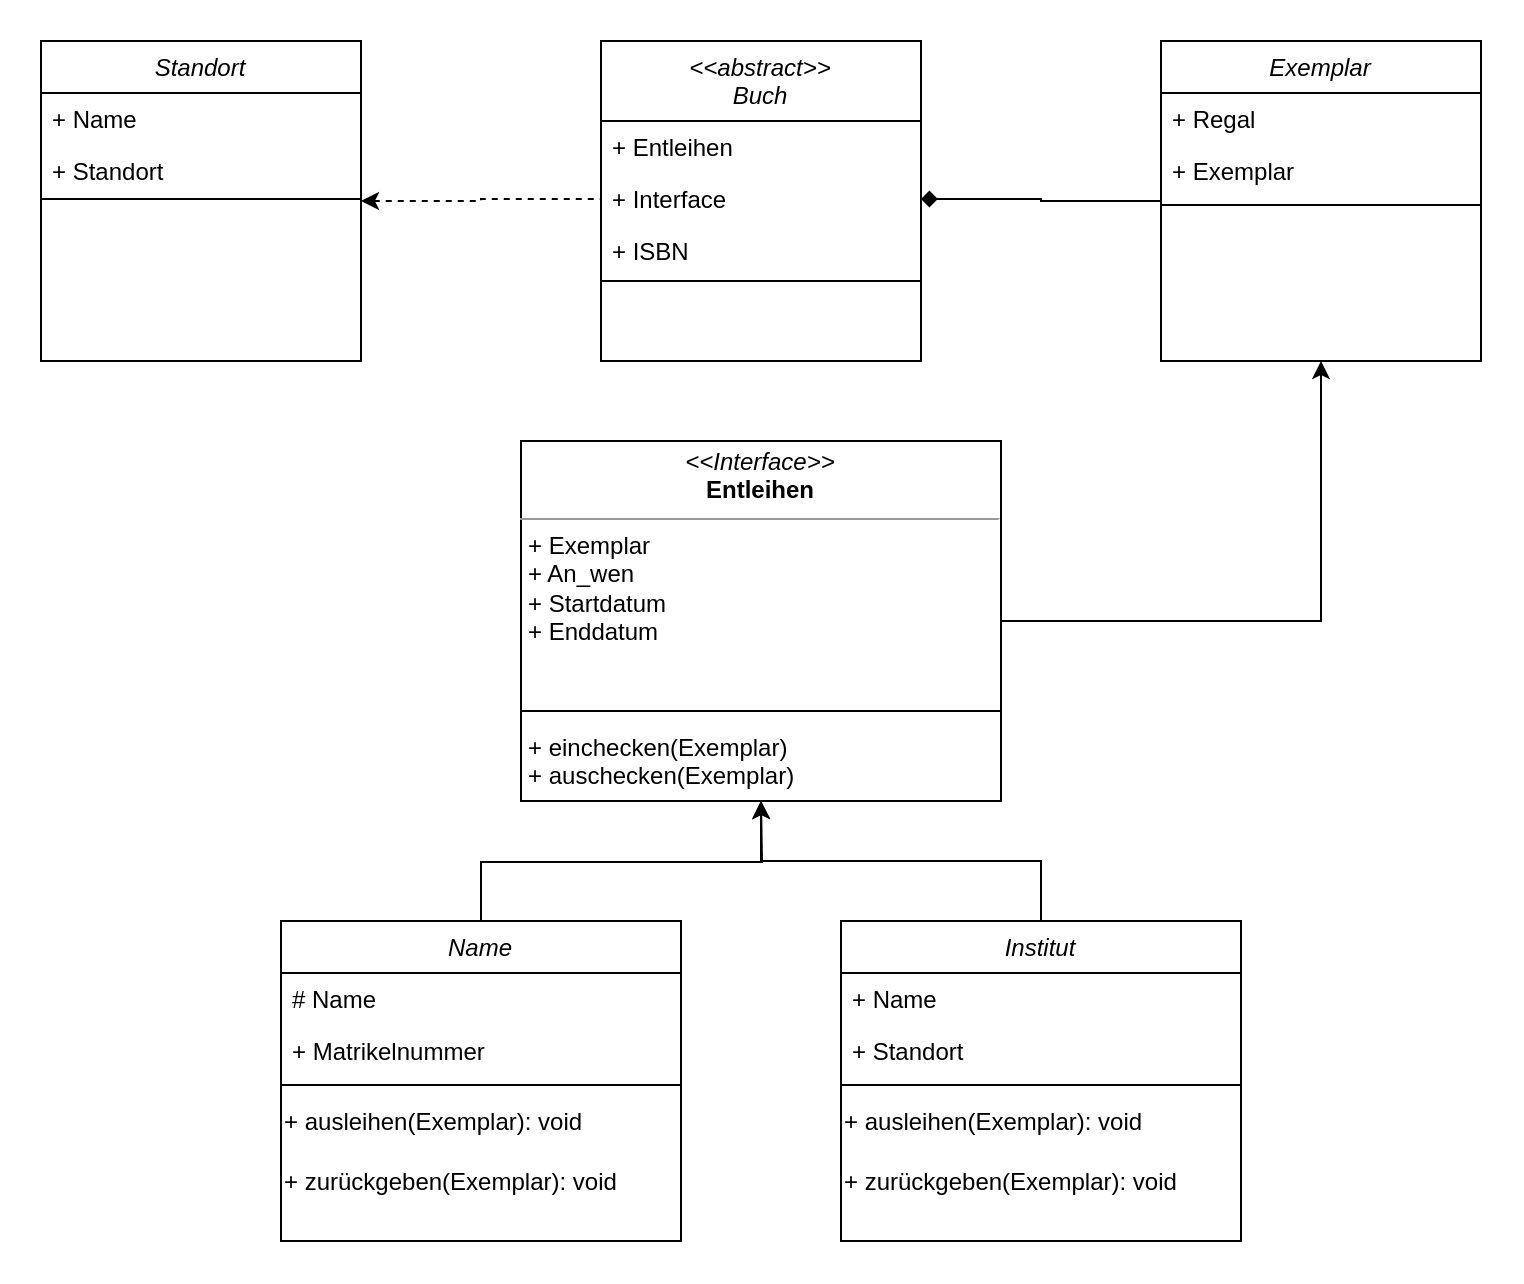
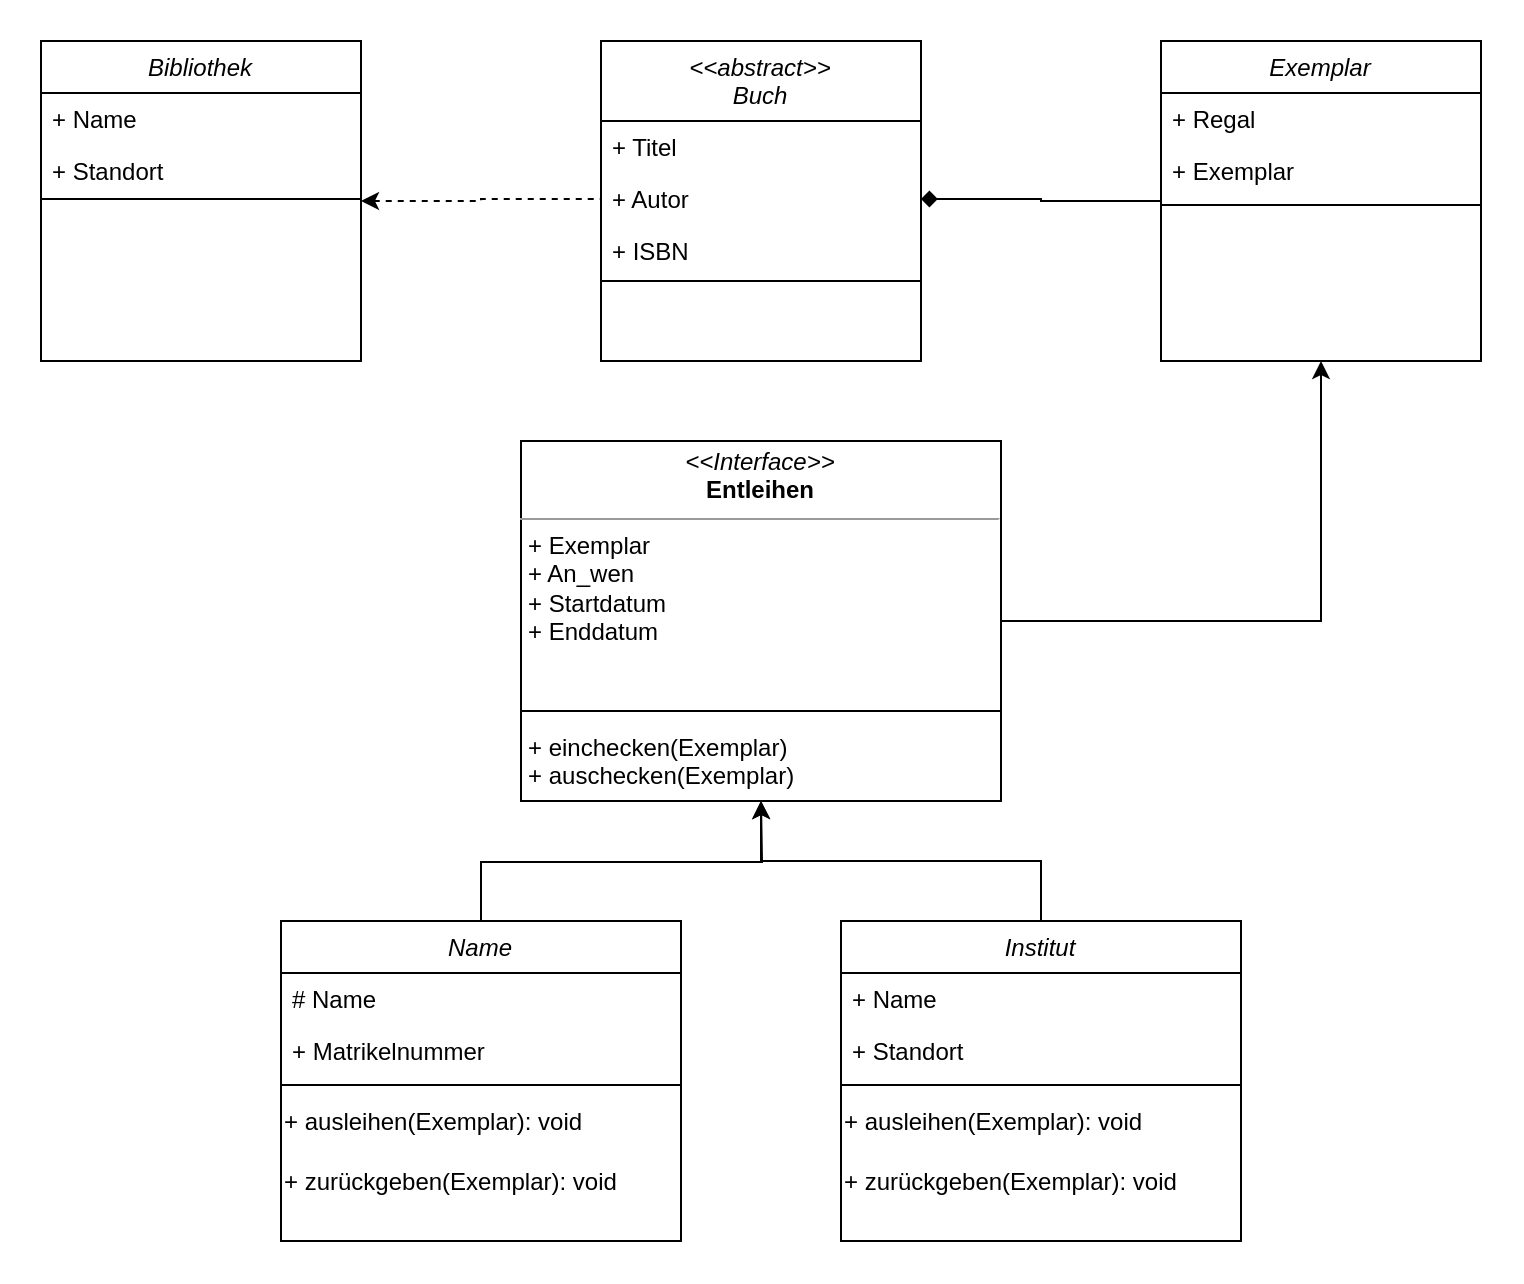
node "Standort": label "Standort" -> "Bibliothek"
node "+ Entleihen": label "+ Entleihen" -> "+ Titel"
node "+ Interface": label "+ Interface" -> "+ Autor"
